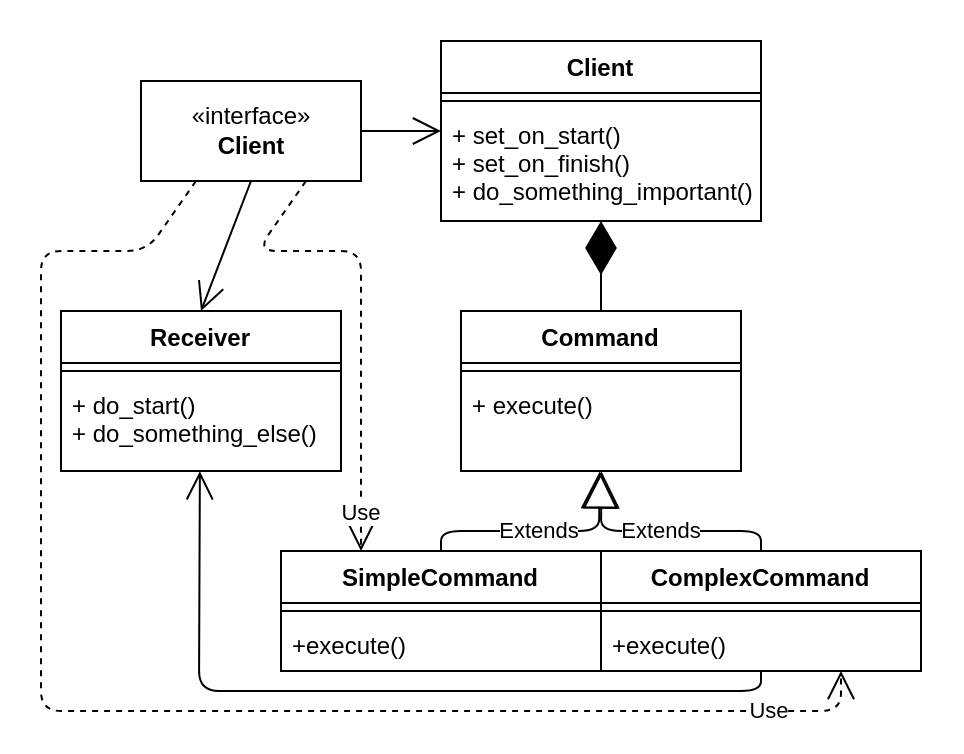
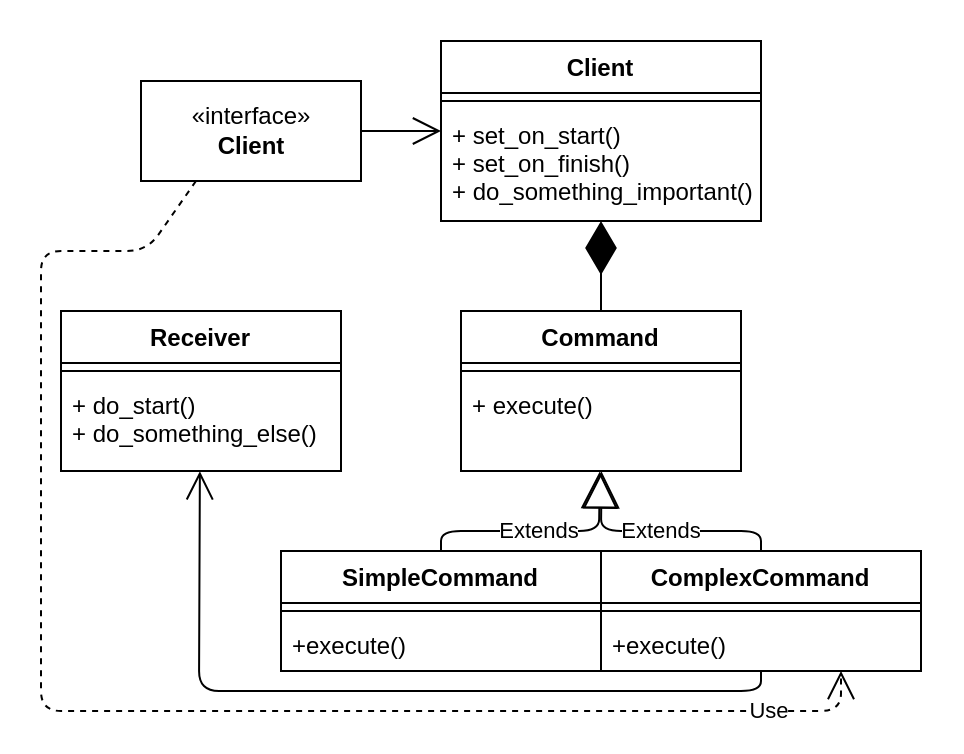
edge "«interface» Client" -> "Receiver": removed
edge "«interface» Client" -> "SimpleCommand": removed, label "Use"
